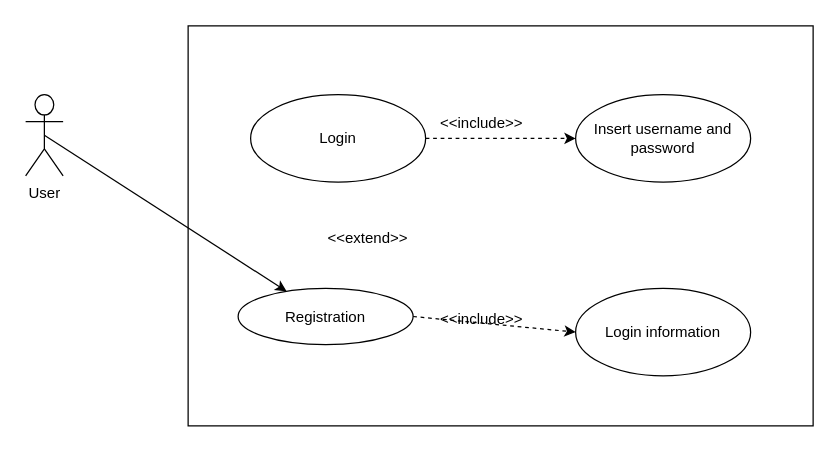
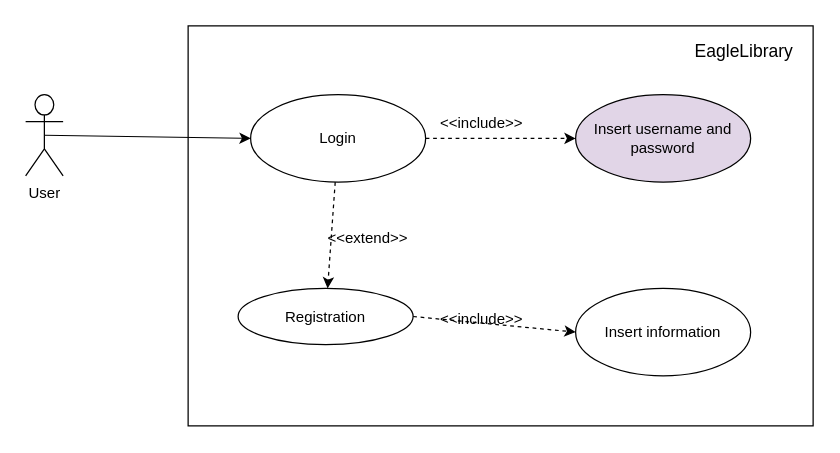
node "EagleLibrary": added
edge "User" -> "Login": added
node "Insert username and password": fillcolor #ffffff -> #e1d5e7
edge "User" -> "Registration": removed
edge "Login" -> "Registration": added
node "Login information": label "Login information" -> "Insert information"
